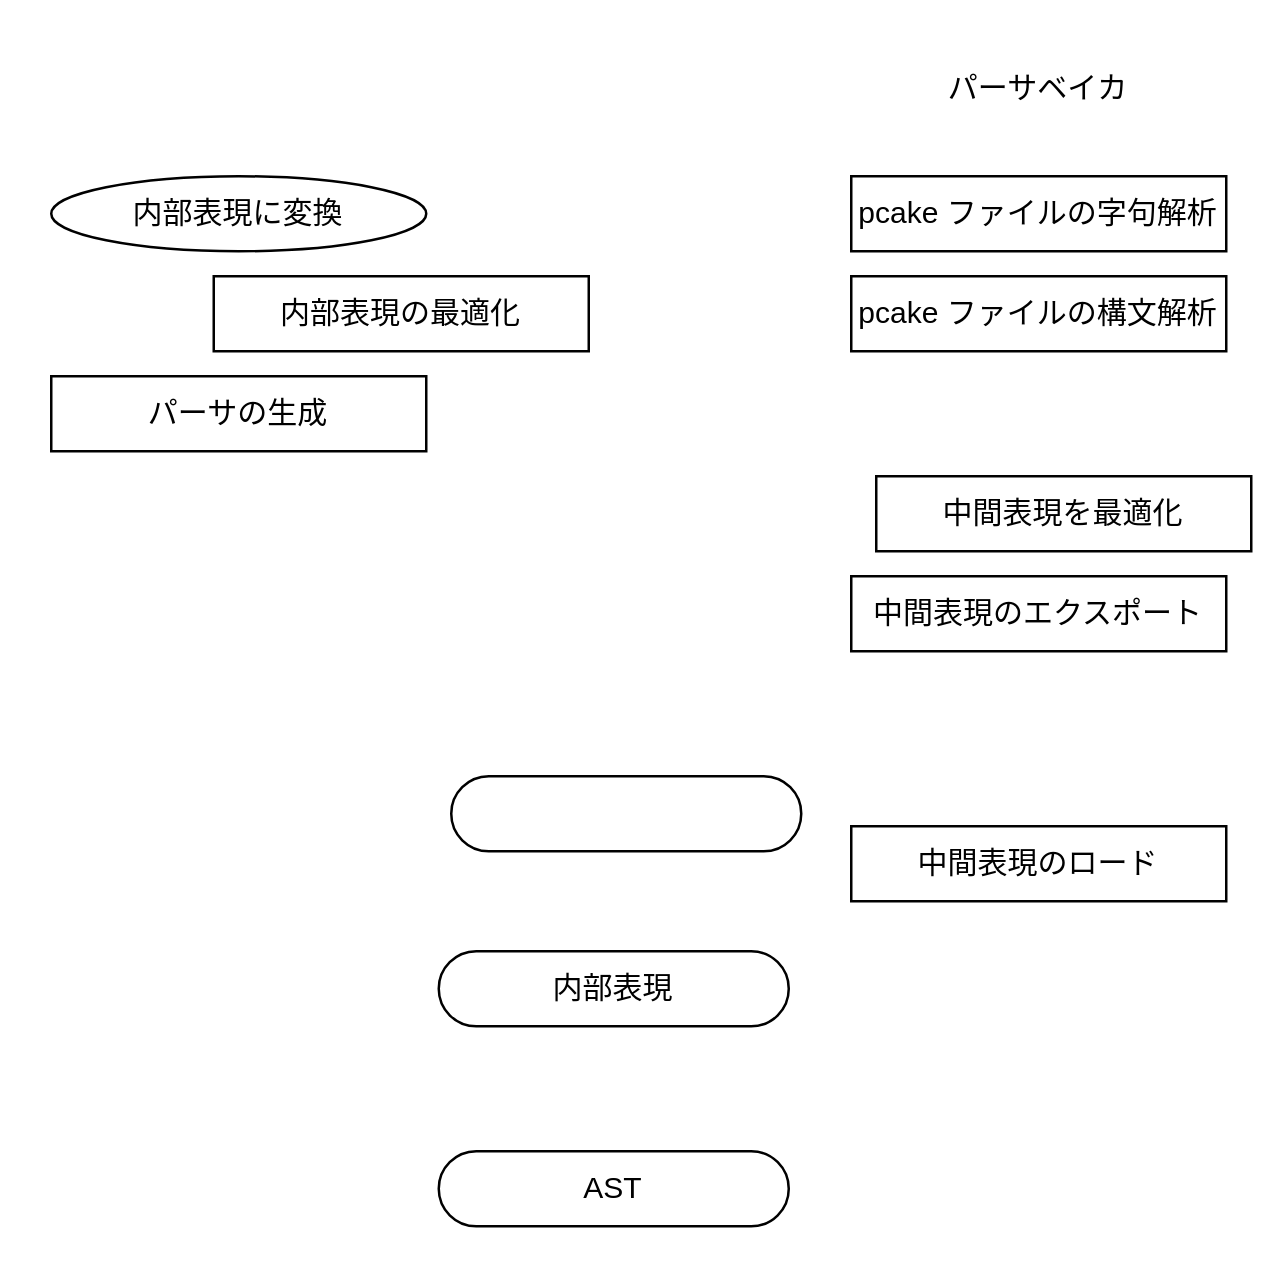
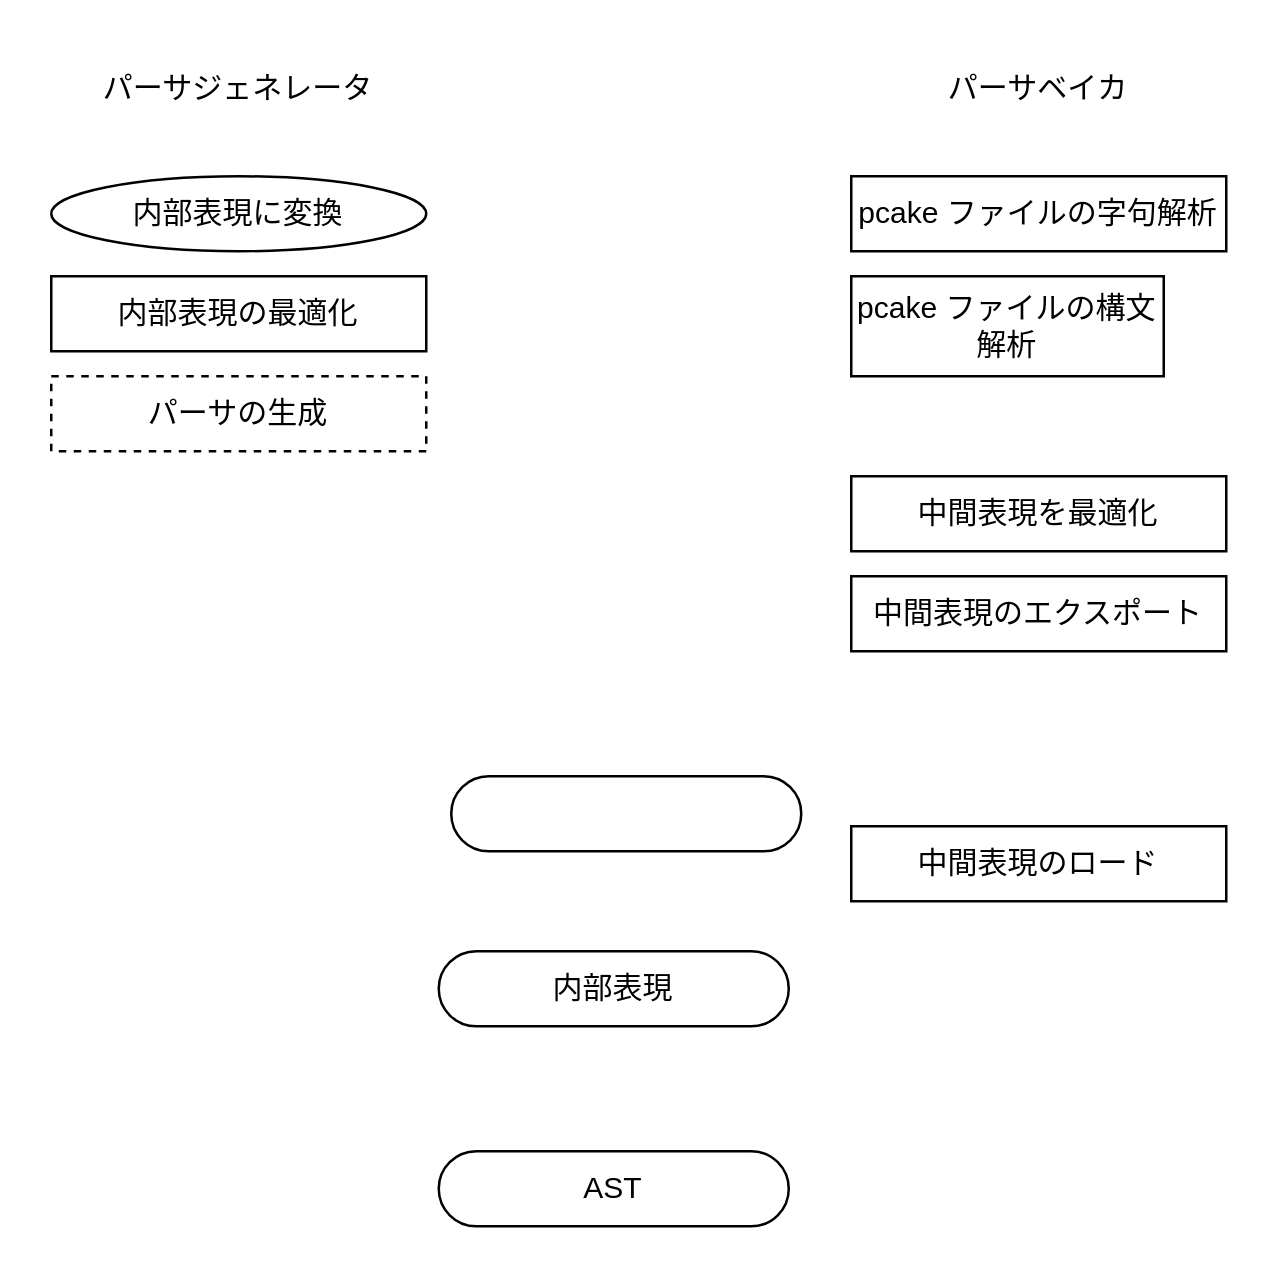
node "パーサジェネレータ": added
node "内部表現の最適化": moved (401, 314) -> (239, 314)
node "pcake ファイルの構文解析": size 375x75 -> 313x100
node "パーサの生成": style solid -> dashed
node "中間表現を最適化": moved (1064, 514) -> (1039, 514)
